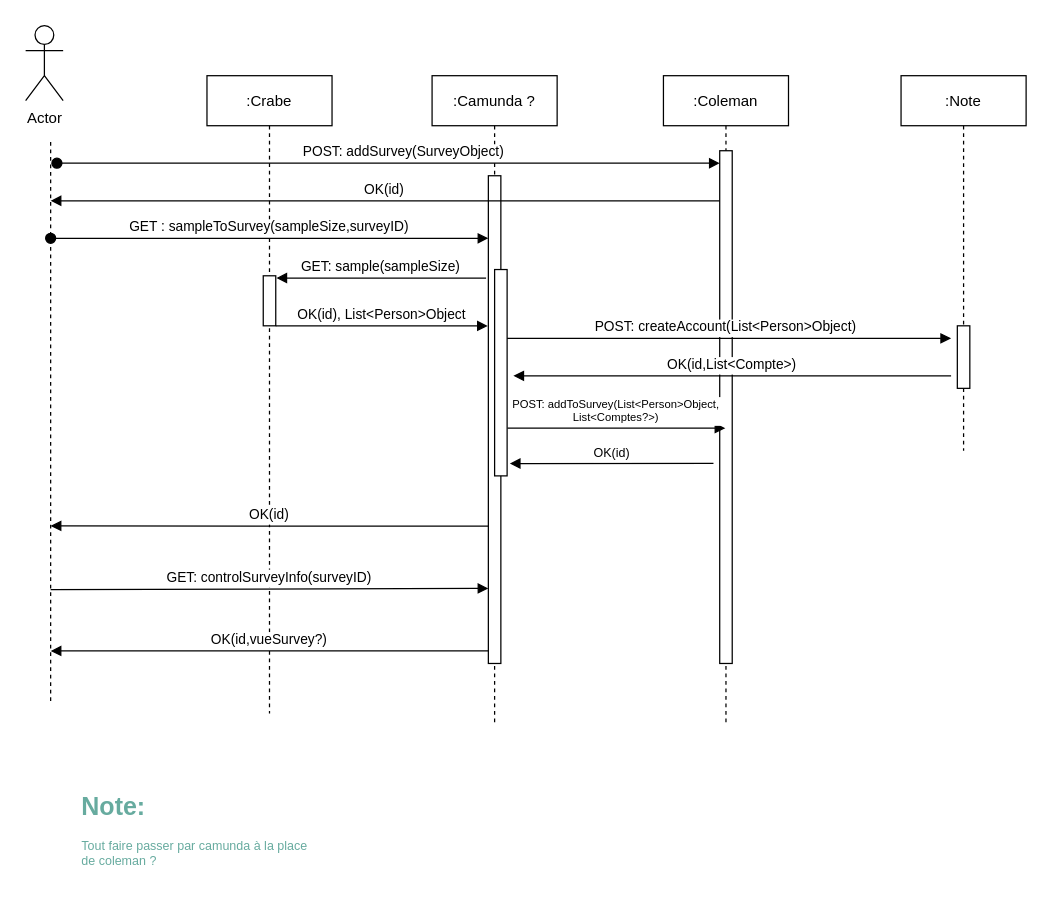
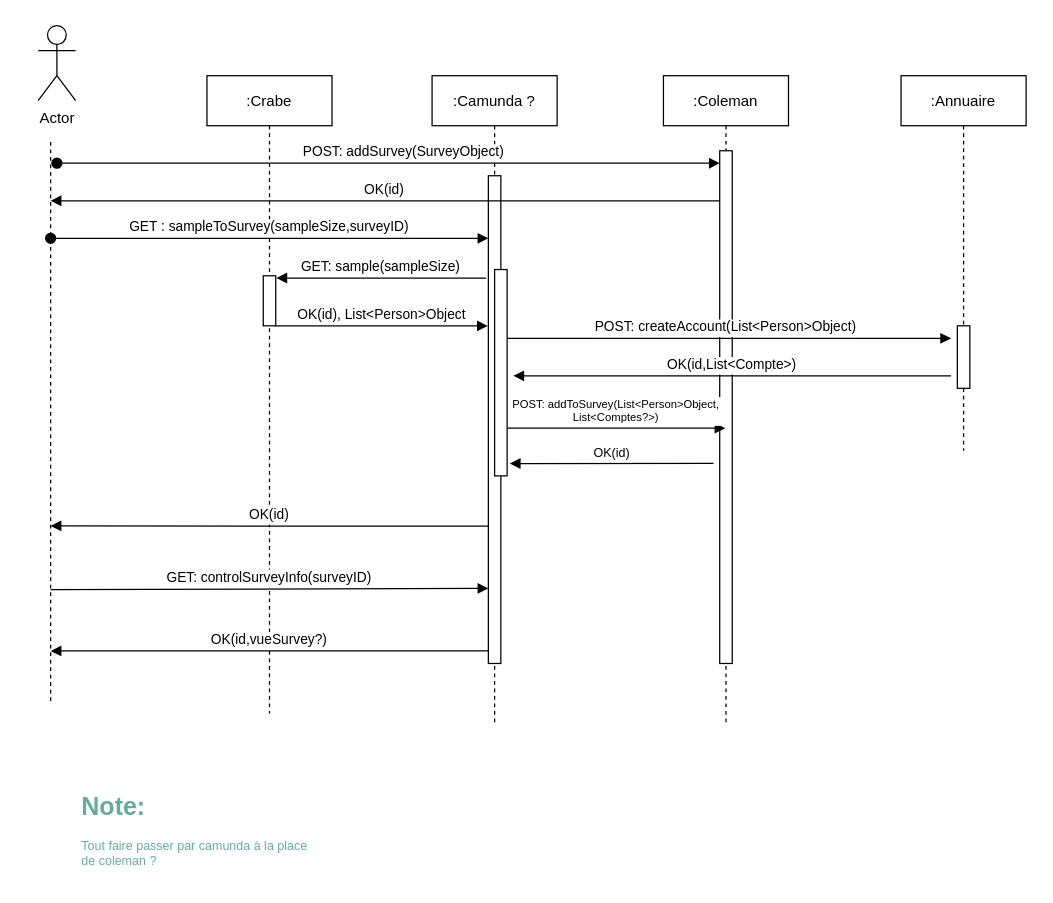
node "Actor": moved (44, 63) -> (57, 63)
node ":Note": label ":Note" -> ":Annuaire"
